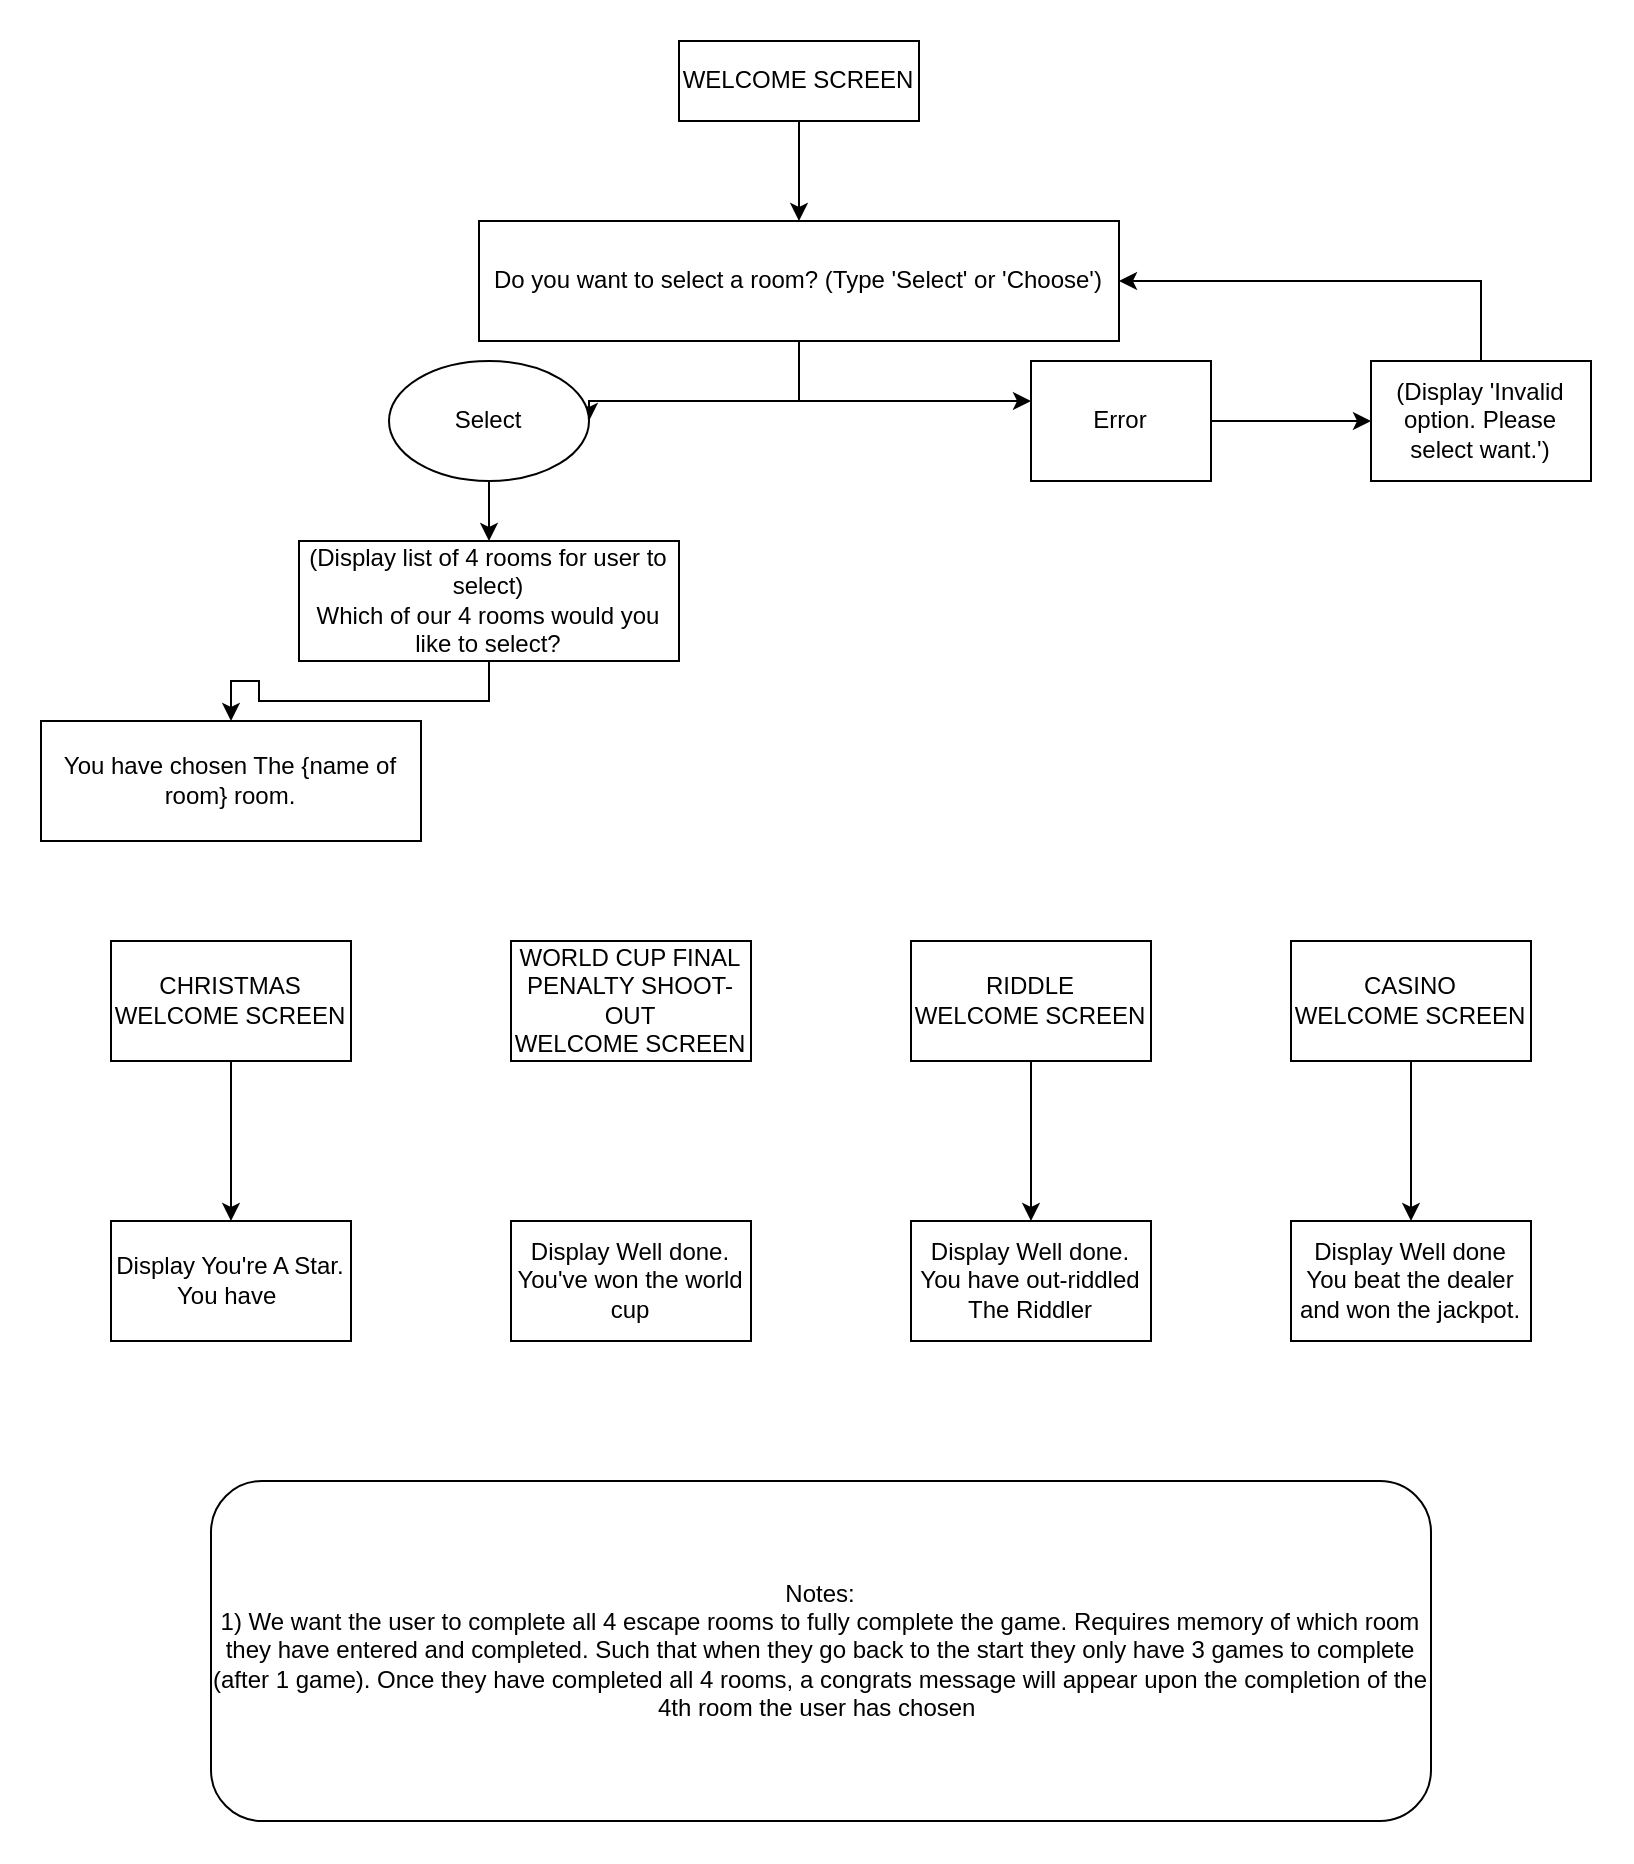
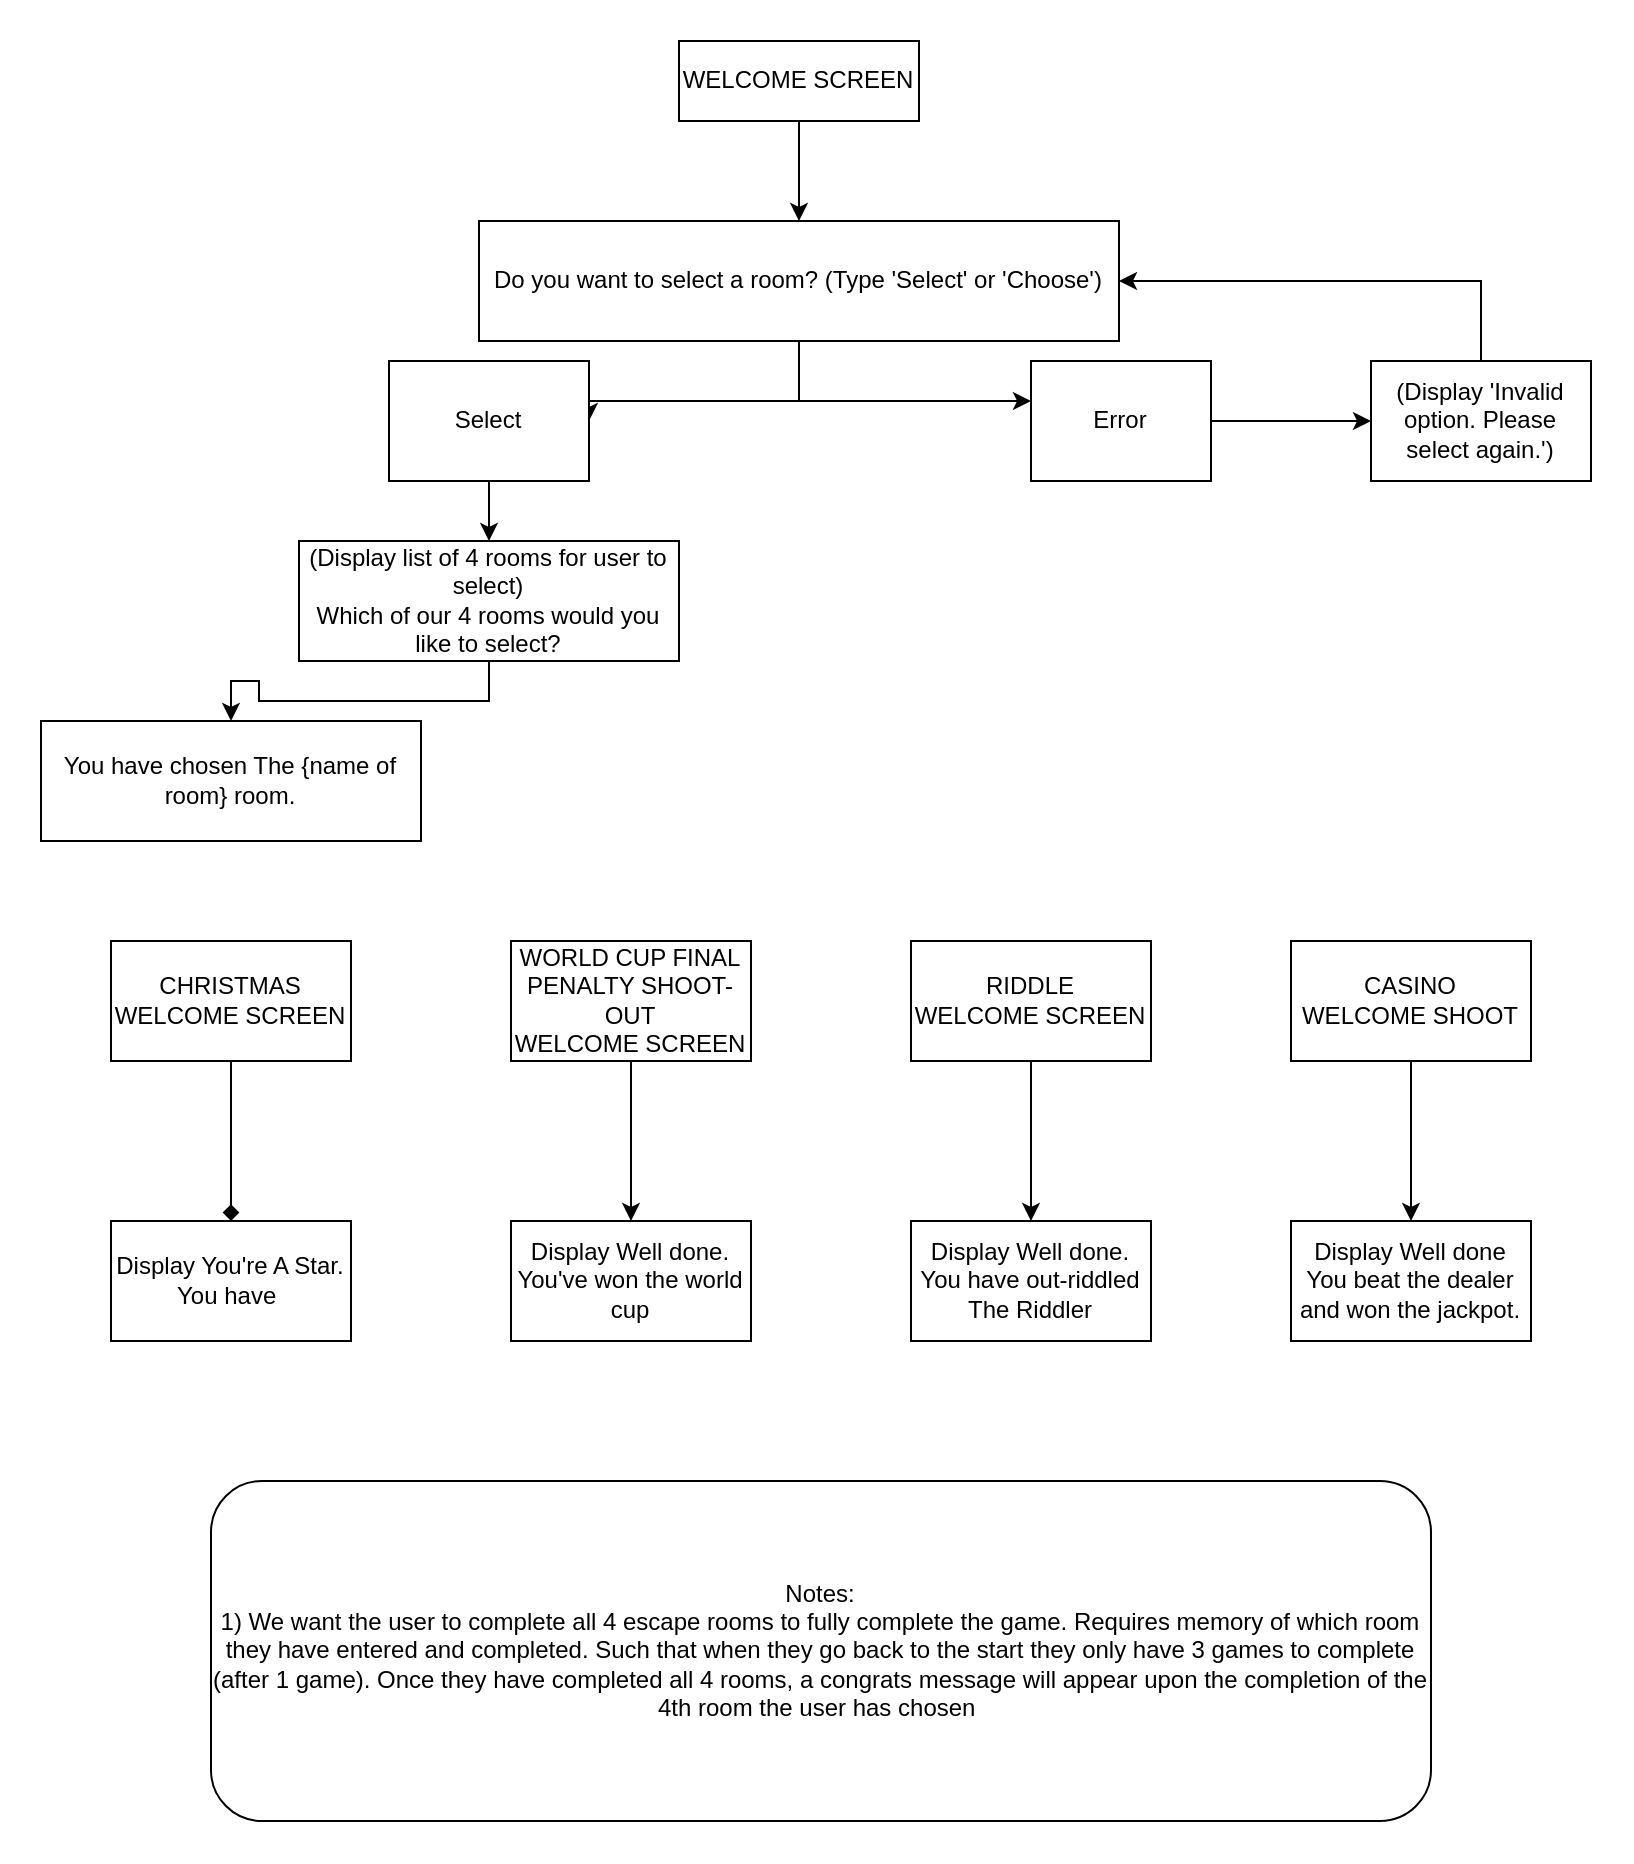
node "Select": shape ellipse -> rectangle
node "(Display 'Invalid option. Please select want.')": label "(Display 'Invalid option. Please select want.')" -> "(Display 'Invalid option. Please select again.')"
node "CASINO WELCOME SCREEN": label "CASINO WELCOME SCREEN" -> "CASINO WELCOME SHOOT"
edge "WORLD CUP FINAL PENALTY SHOOT-OUT WELCOME SCREEN" -> "Display Well done. You've won the world cup": added
edge "CHRISTMAS WELCOME SCREEN" -> "Display You're A Star. You have": arrowhead classic -> diamond
